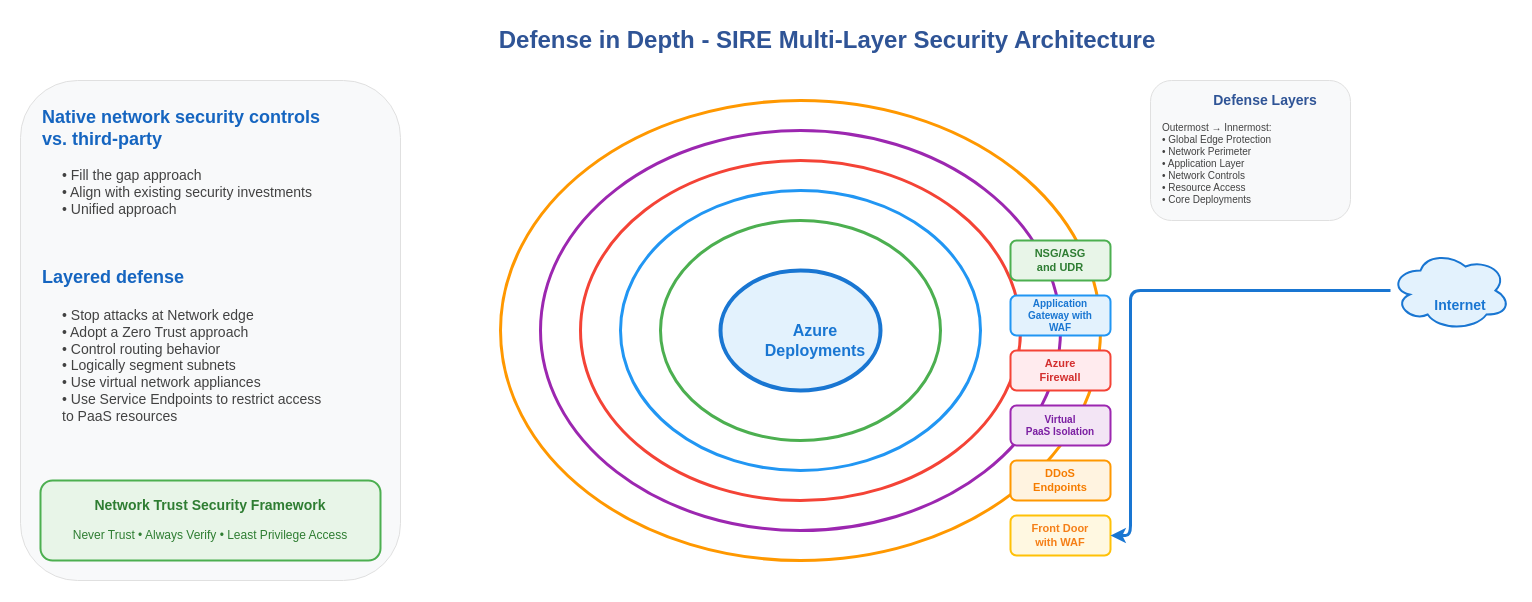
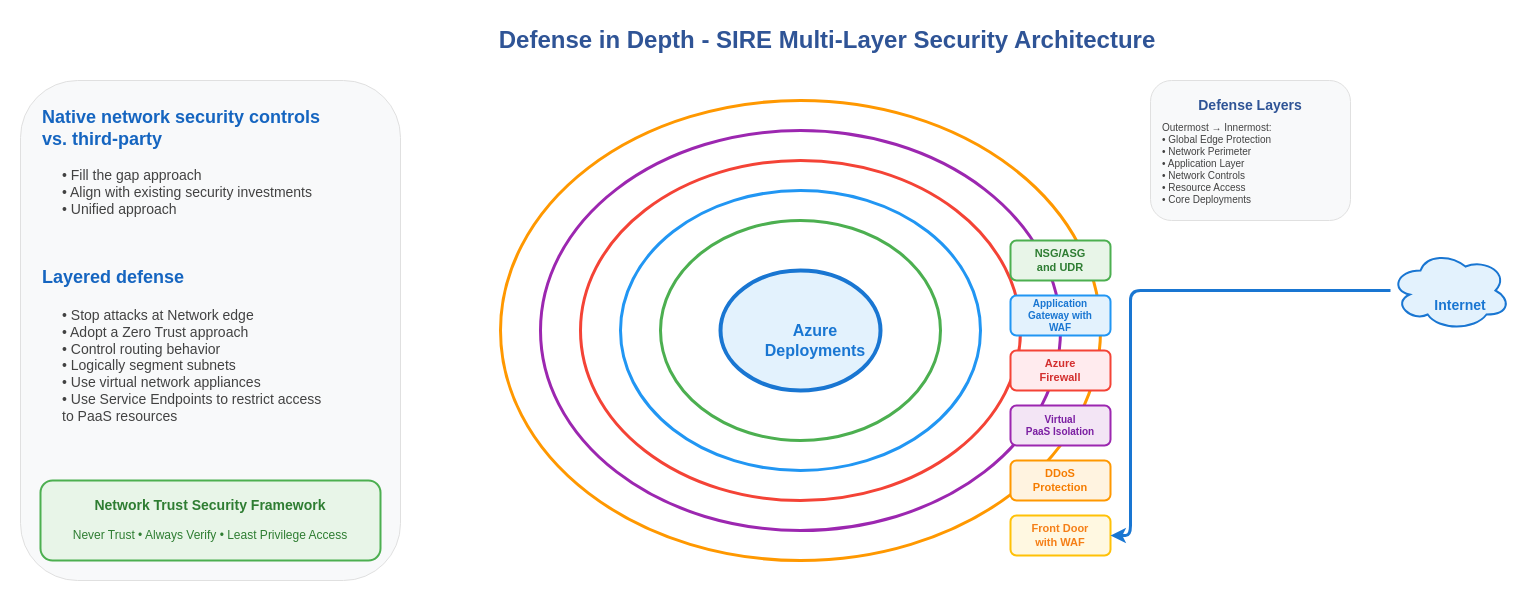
node "Defense Layers": moved (1266, 96) -> (1251, 101)
node "DDoS Endpoints": label "DDoS Endpoints" -> "DDoS Protection"
